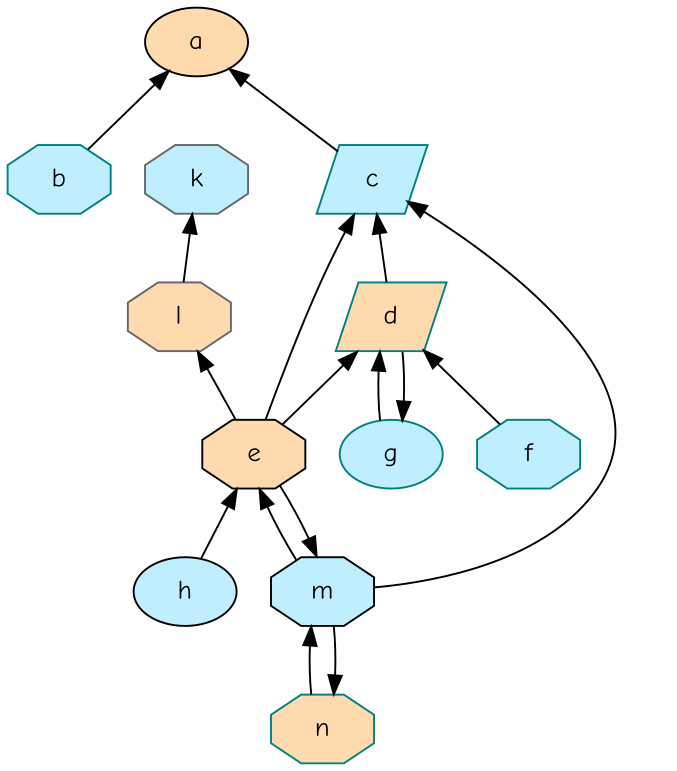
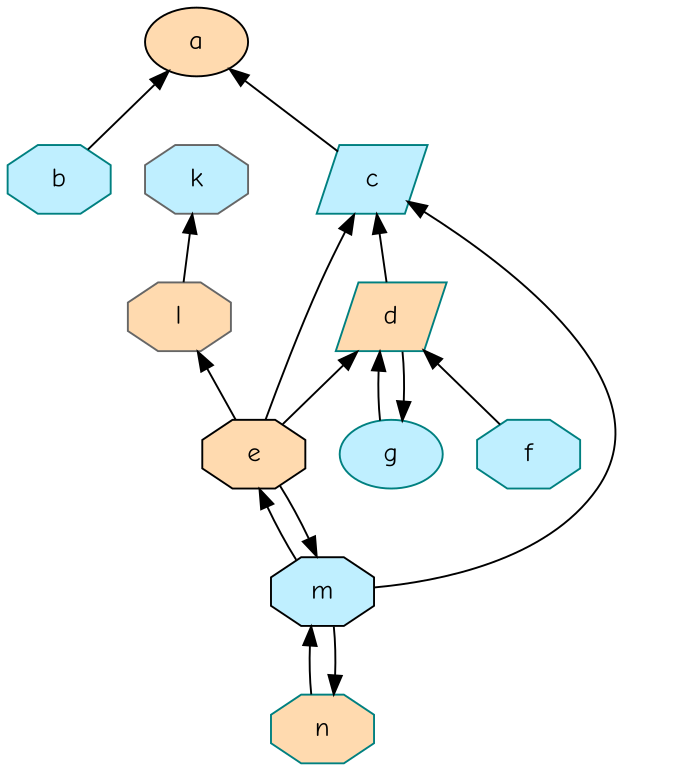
node "h": removed
